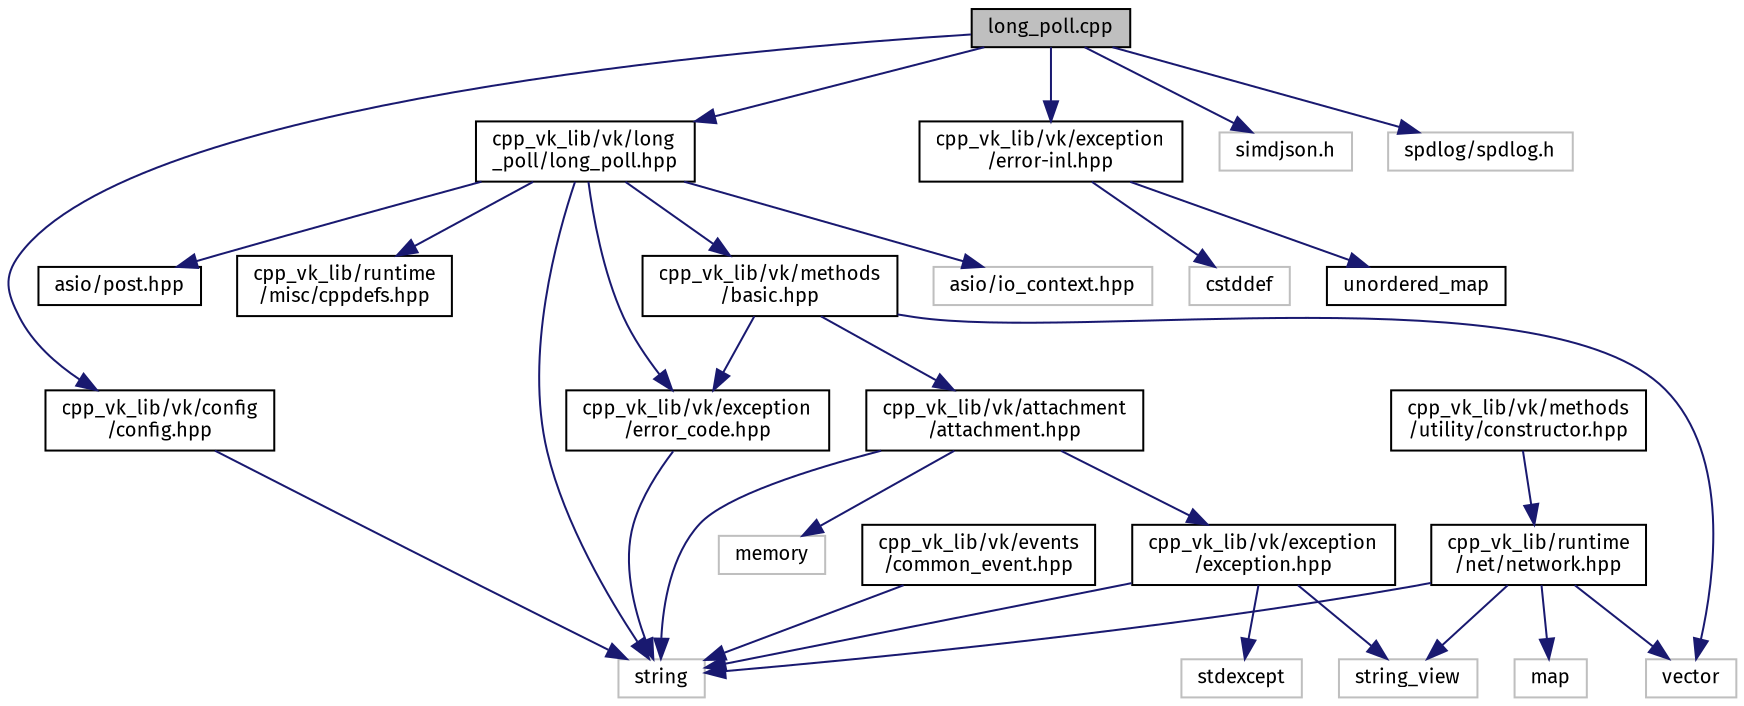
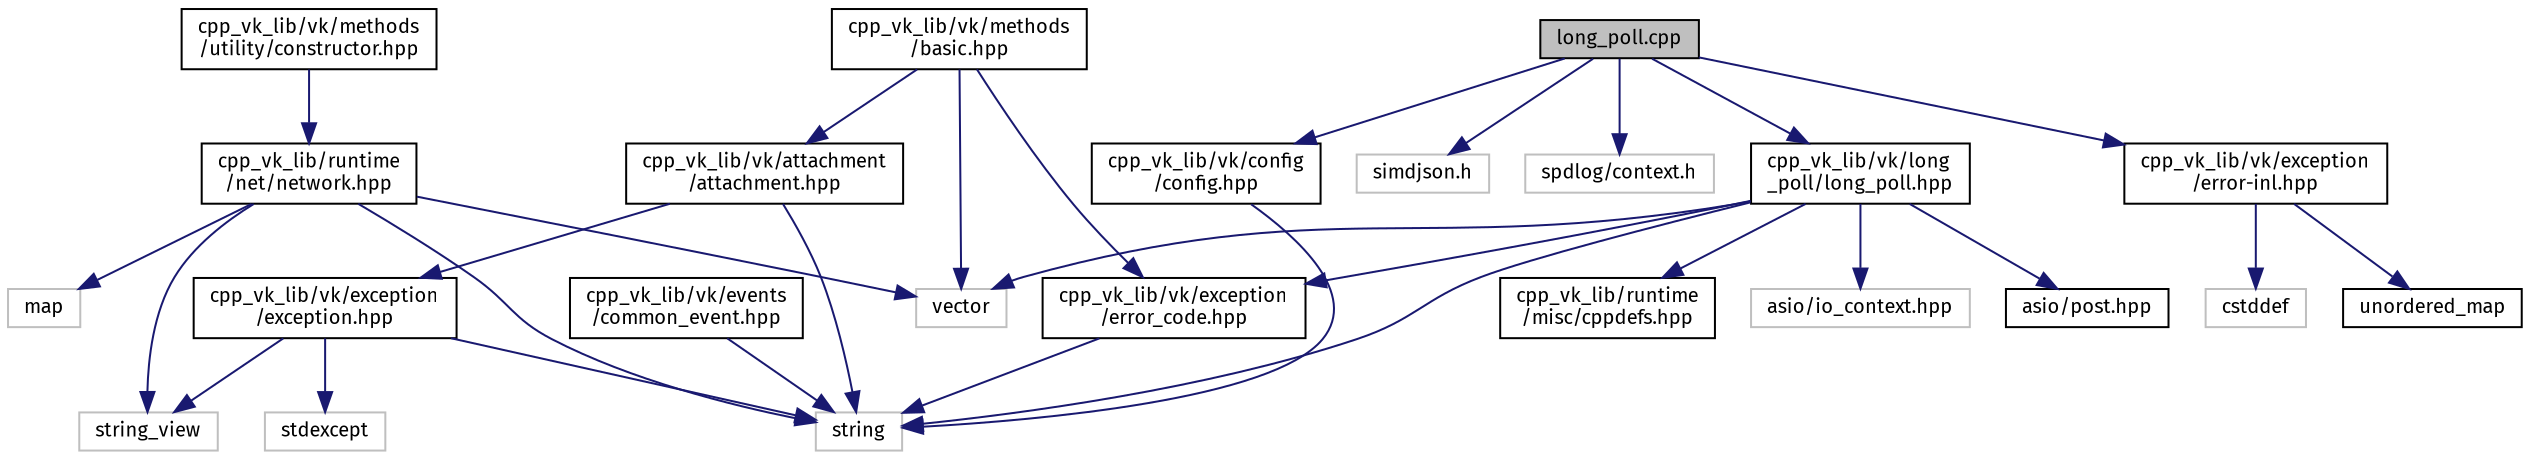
node "spdlog/spdlog.h": label "spdlog/spdlog.h" -> "spdlog/context.h"
edge "cpp_vk_lib/vk/long _poll/long_poll.hpp" -> "cpp_vk_lib/vk/methods /basic.hpp": now "cpp_vk_lib/vk/long _poll/long_poll.hpp" -> "vector"
node "memory": removed
